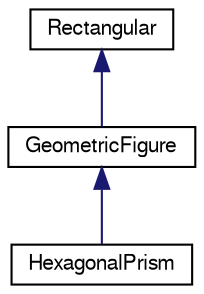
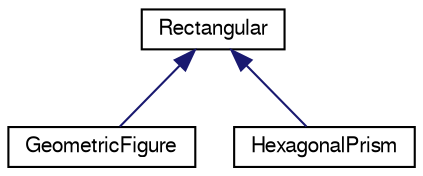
edge "HexagonalPrism" -> "GeometricFigure": now "HexagonalPrism" -> "Rectangular"
